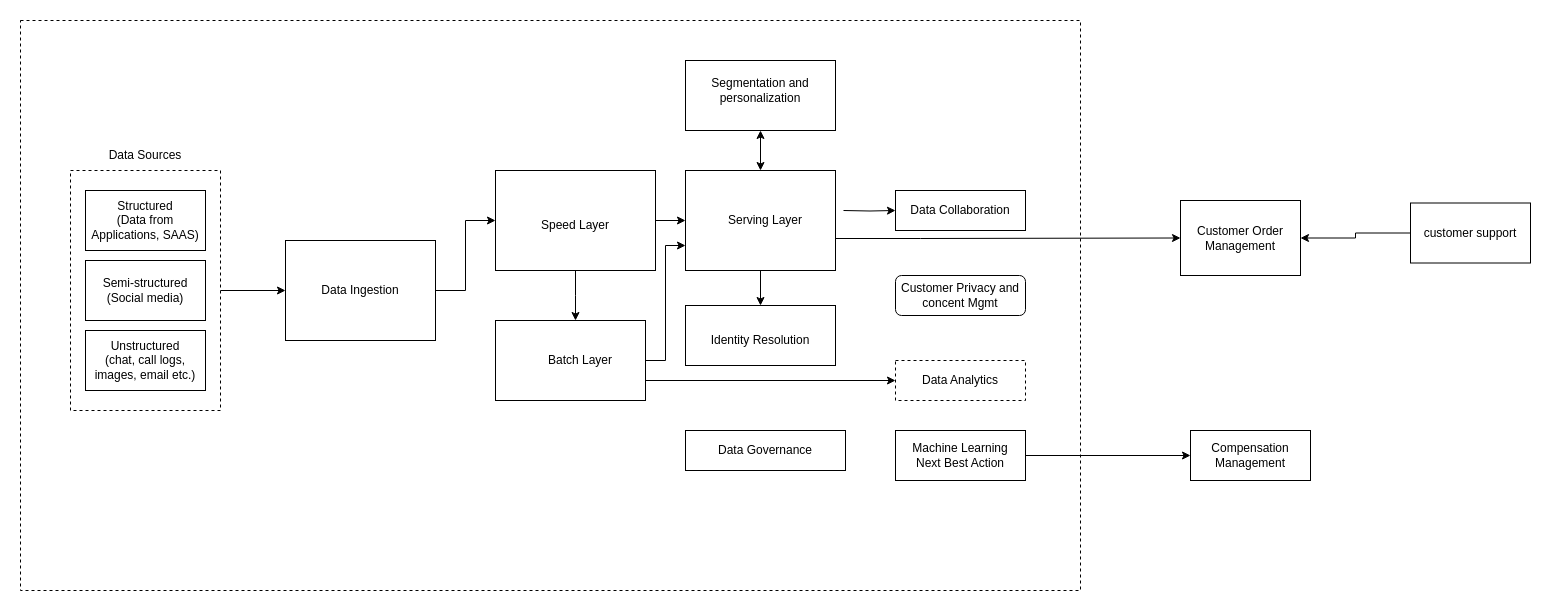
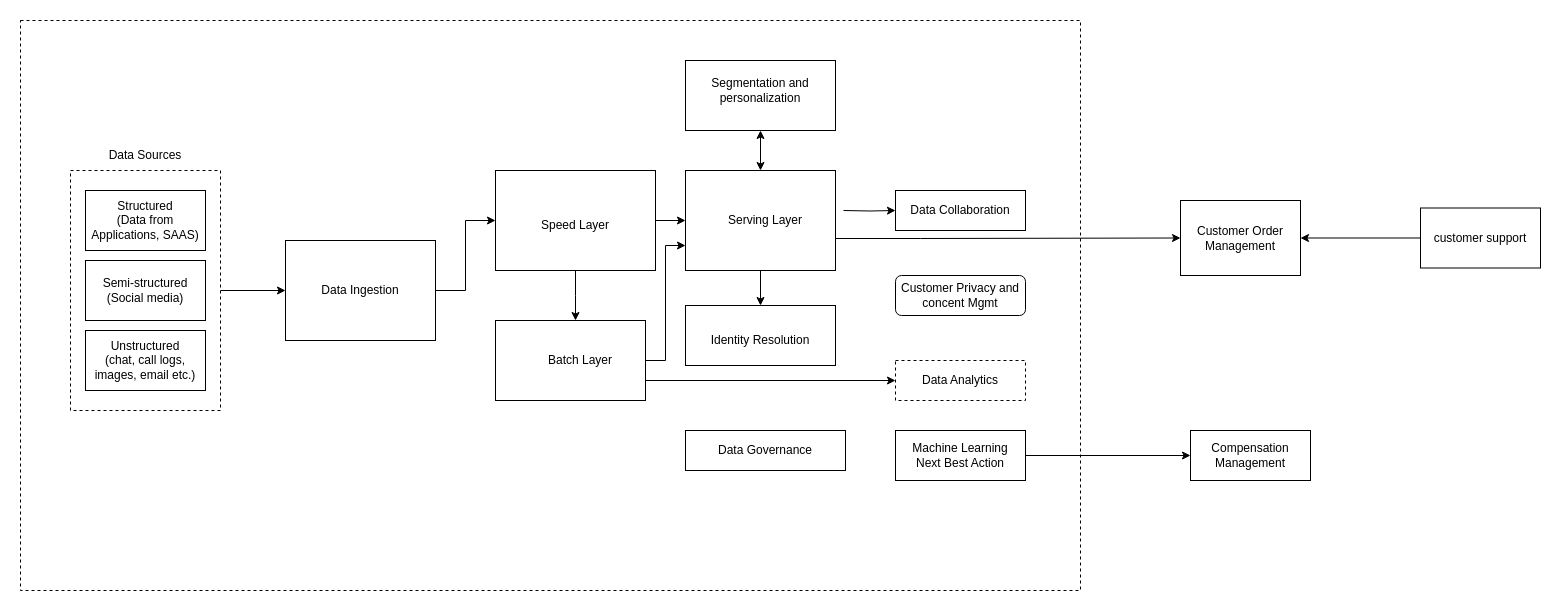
node "customer support": moved (1471, 233) -> (1481, 238)
